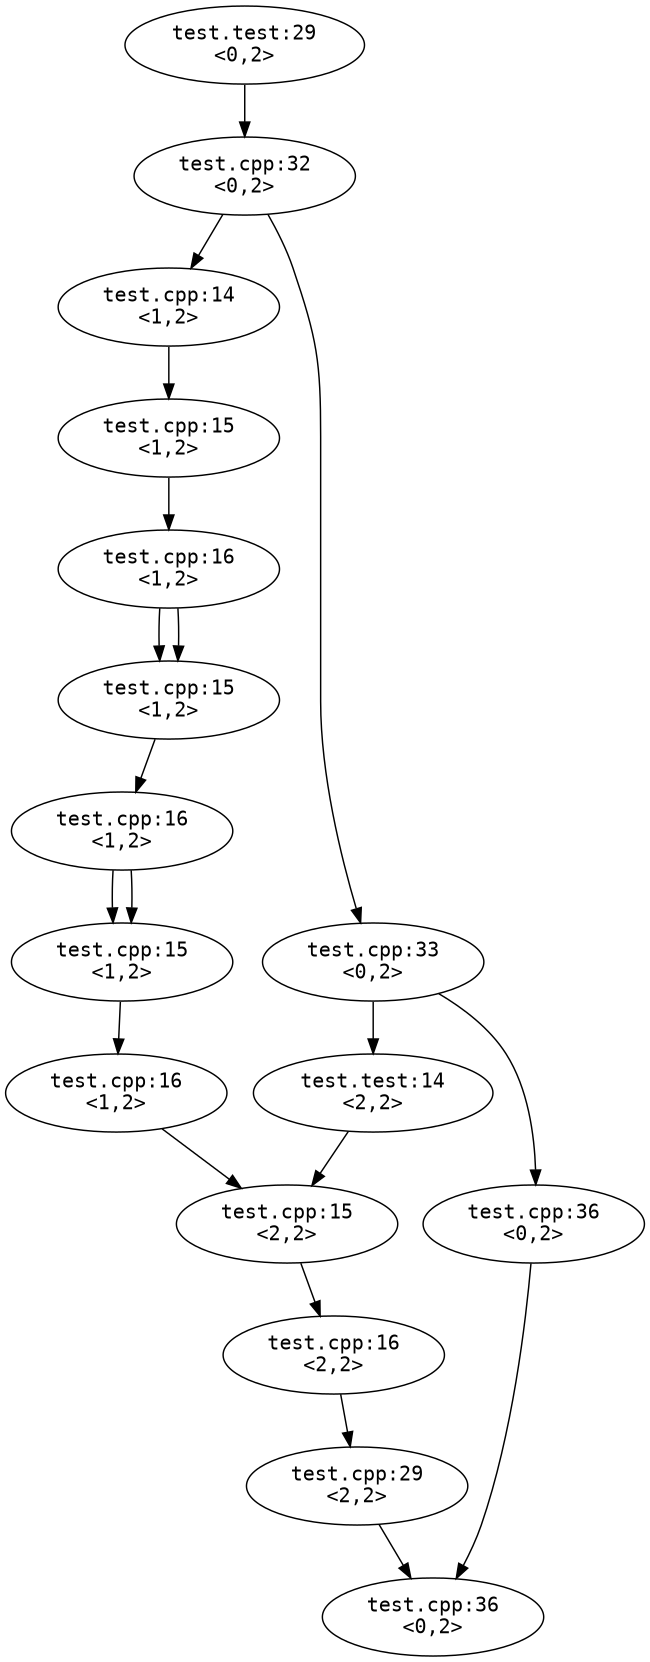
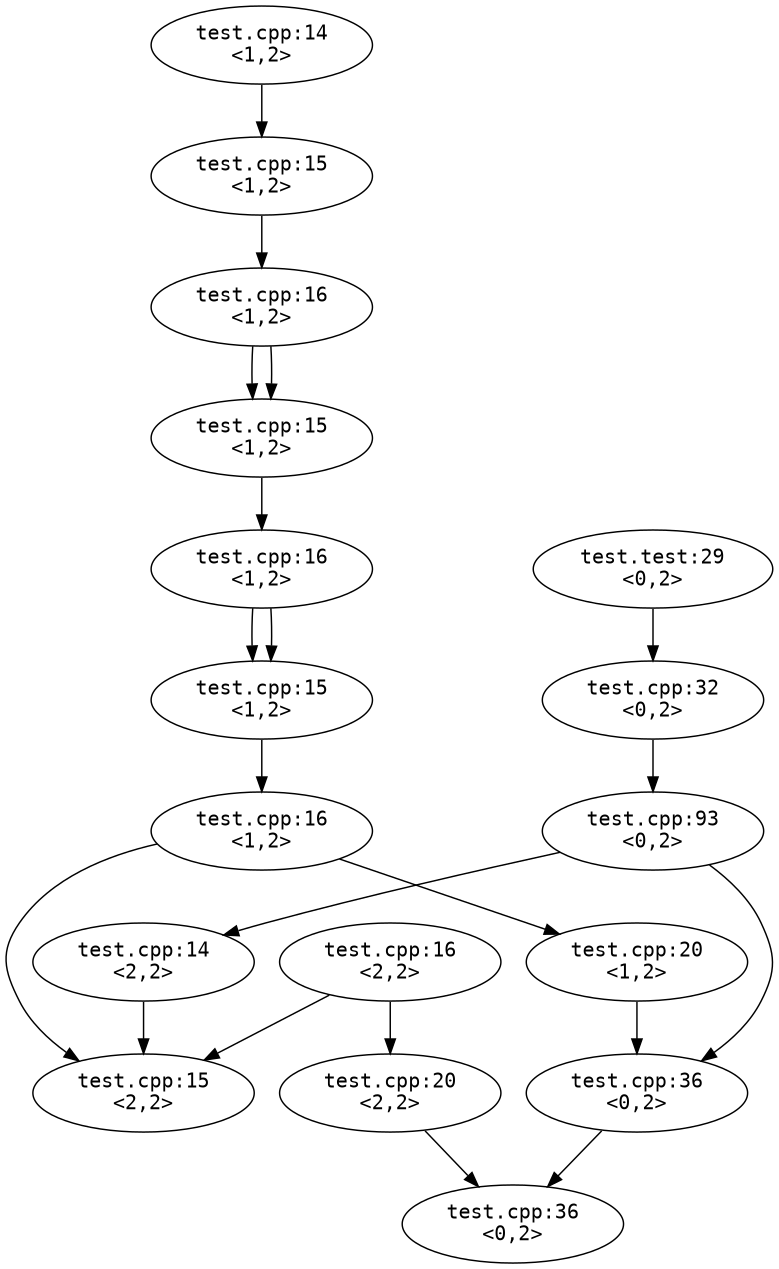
edge "test.cpp:32 <0,2>" -> "test.cpp:14 <1,2>": removed
node "test.cpp:33 <0,2>": label "test.cpp:33 <0,2>" -> "test.cpp:93 <0,2>"
node "test.cpp:20 <1,2>": added
node "test.test:14 <2,2>": label "test.test:14 <2,2>" -> "test.cpp:14 <2,2>"
edge "test.cpp:15 <2,2>" -> "test.cpp:16 <2,2>": reversed
node "test.cpp:29 <2,2>": label "test.cpp:29 <2,2>" -> "test.cpp:20 <2,2>"
